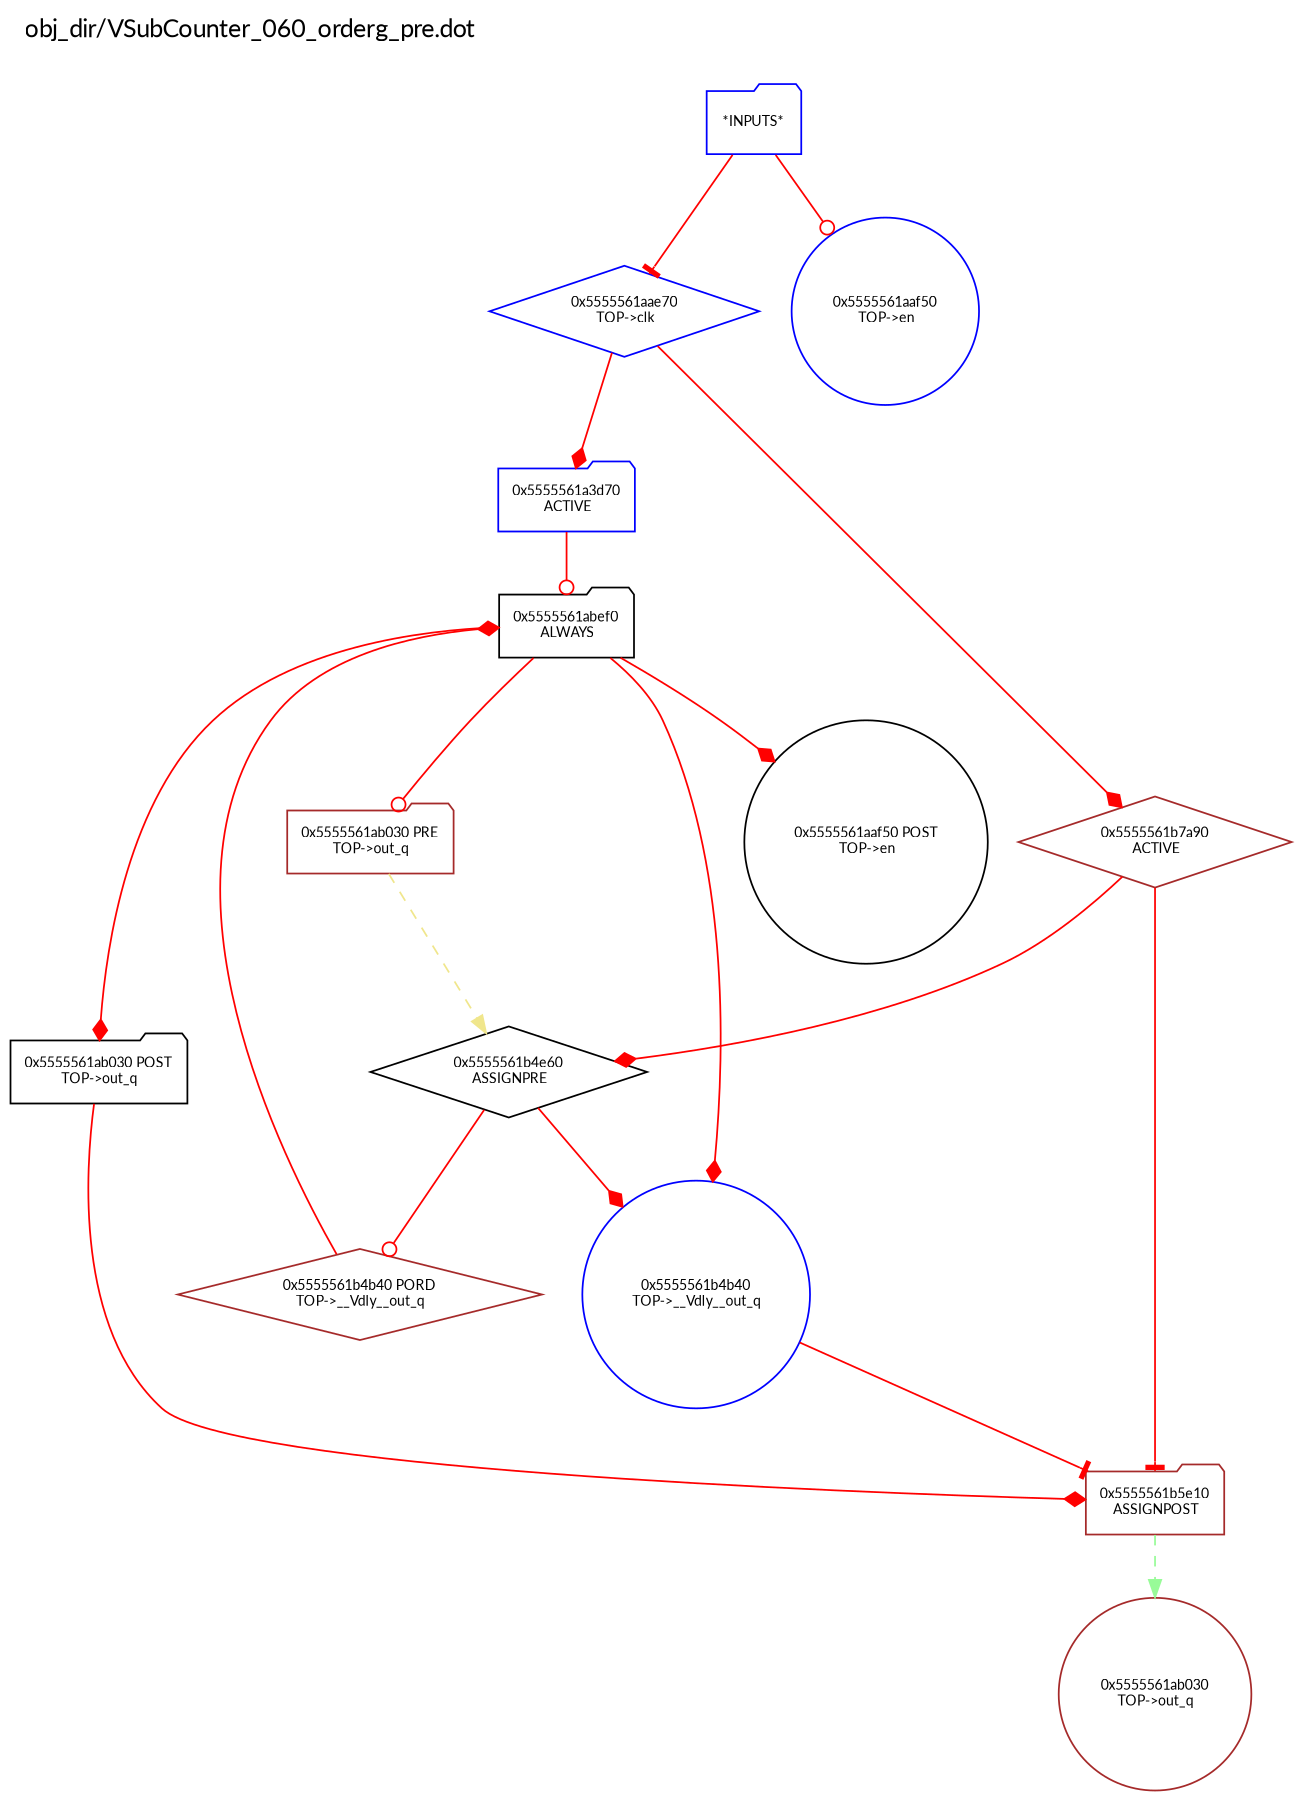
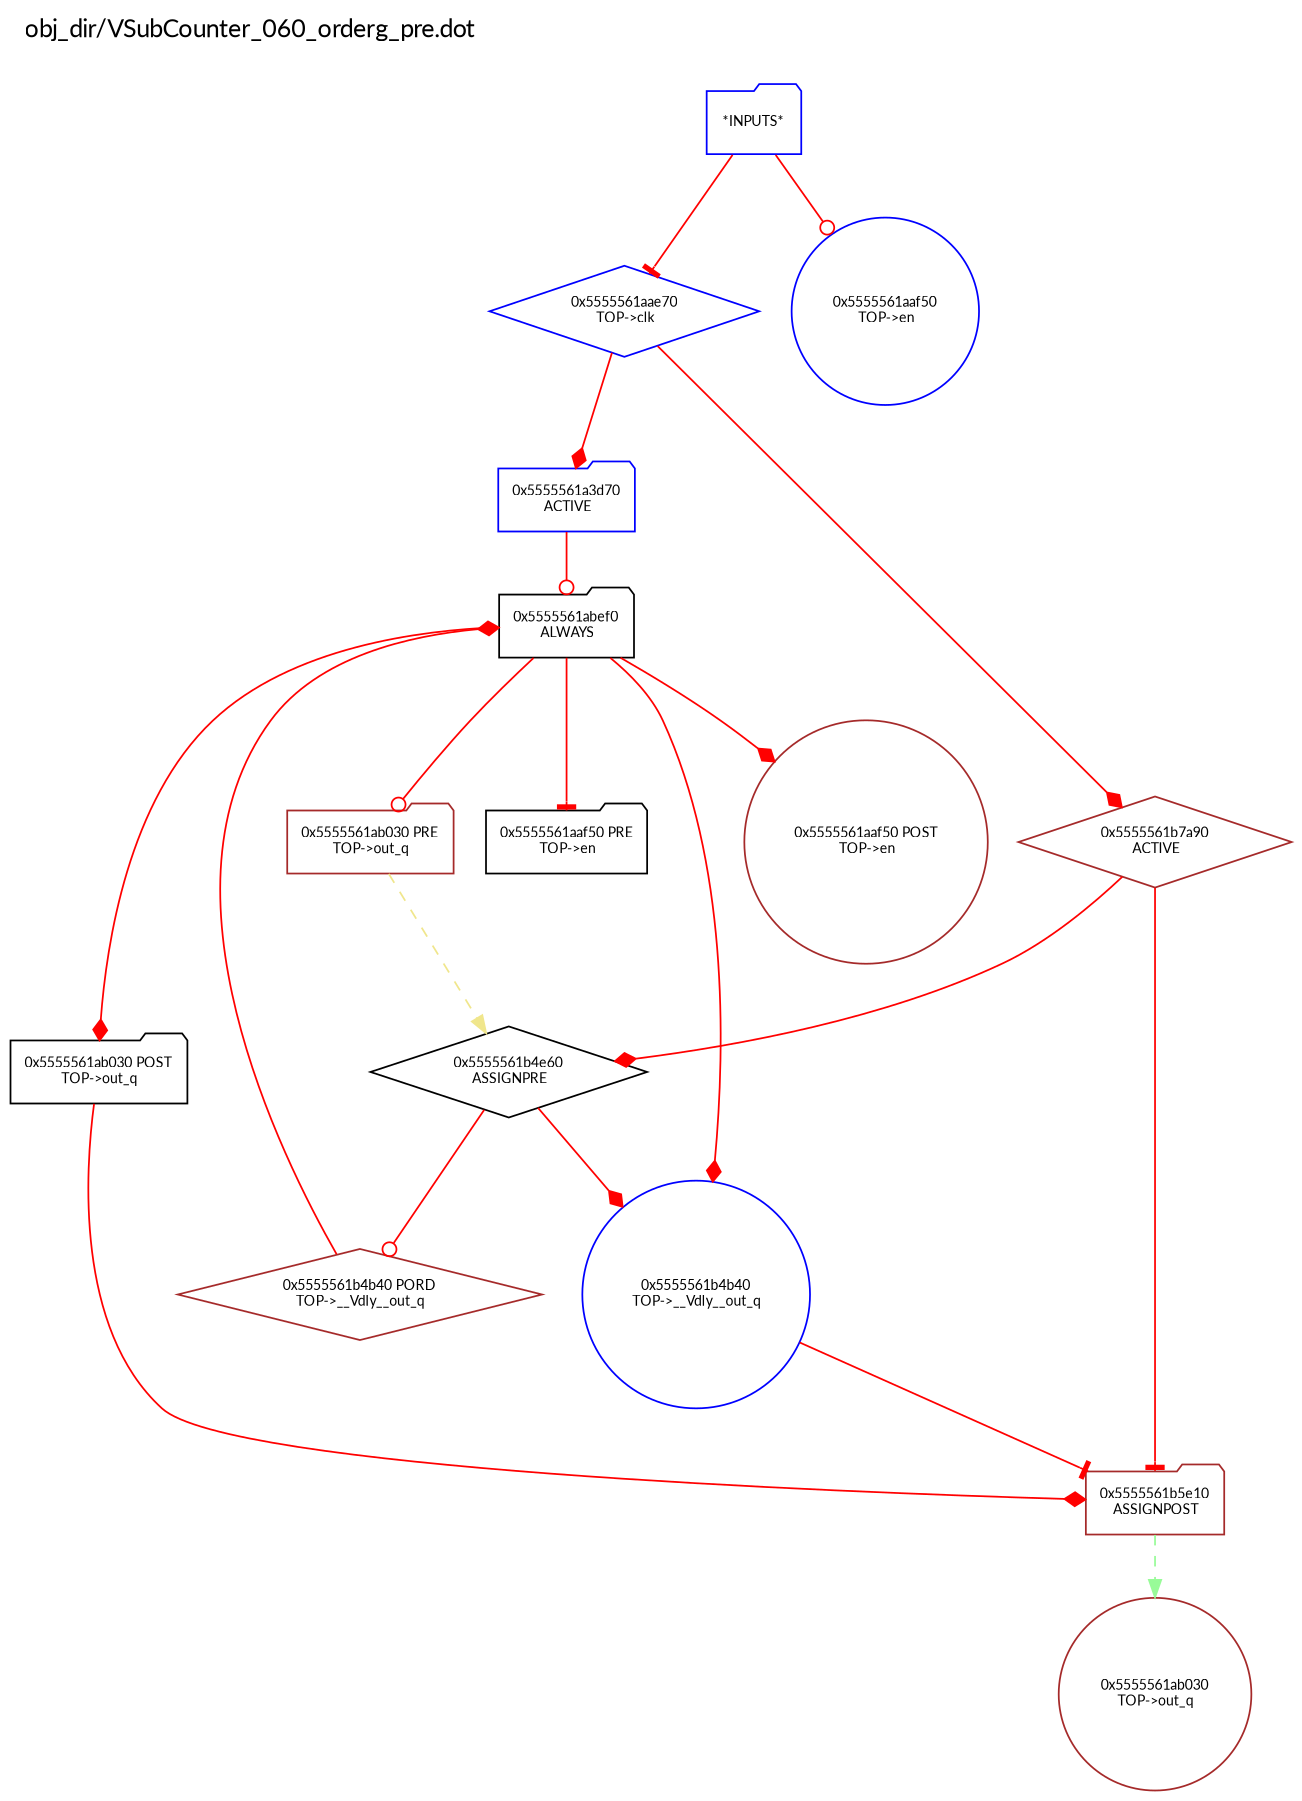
node "0x5555561aaf50 PRE TOP->en": added
node "0x5555561aaf50 POST TOP->en": color black -> brown
